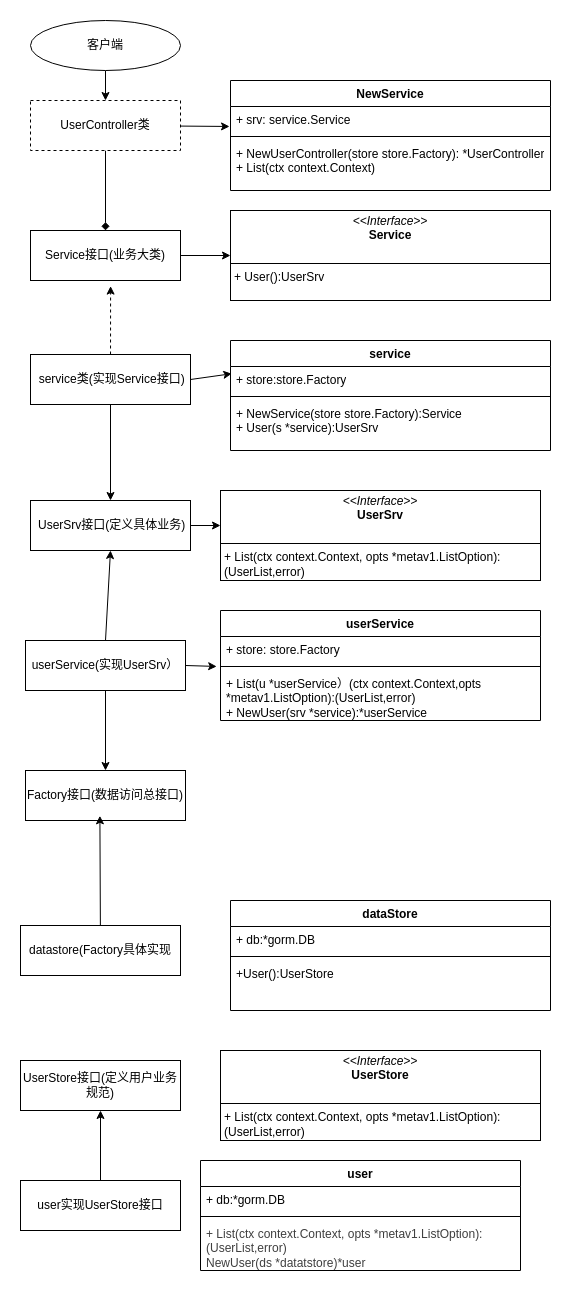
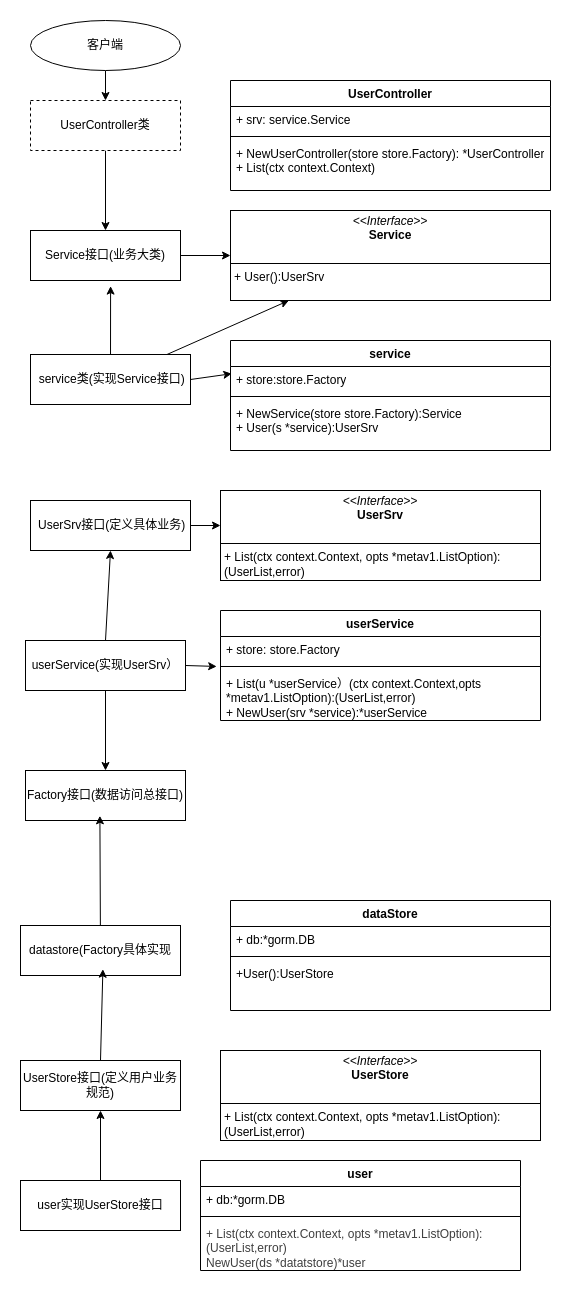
node "NewService": label "NewService" -> "UserController"
edge "UserController类" -> "+ srv: service.Service": removed
edge "UserController类" -> "Service接口(业务大类)": arrowhead diamond -> classic
edge "service类(实现Service接口)" -> "Service接口(业务大类)": style dashed -> solid
edge "service类(实现Service接口)" -> "UserSrv接口(定义具体业务)": now "service类(实现Service接口)" -> "<<Interface>> Service + User():UserSrv"
edge "UserStore接口(定义用户业务规范)" -> "datastore(Factory具体实现": added
